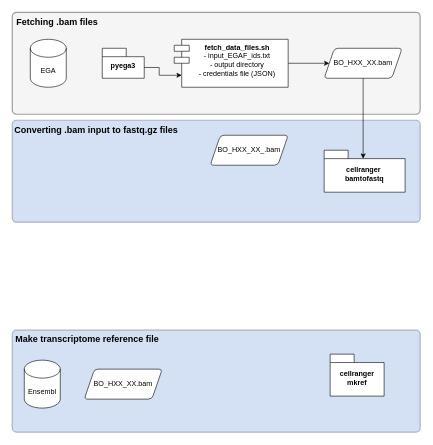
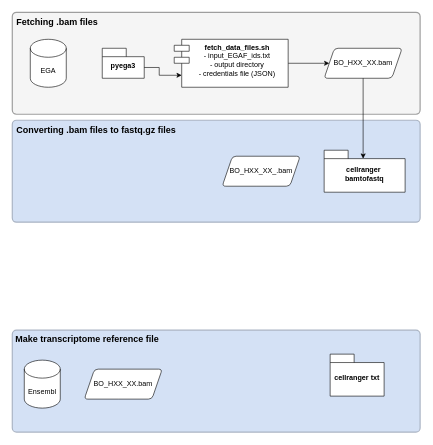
node "Converting .bam input to fastq.gz files": label "Converting .bam input to fastq.gz files" -> "Converting .bam files to fastq.gz files"
node "BO_HXX_XX_.bam": moved (249, 150) -> (261, 171)
node "cellranger mkref": label "cellranger mkref" -> "cellranger txt"
